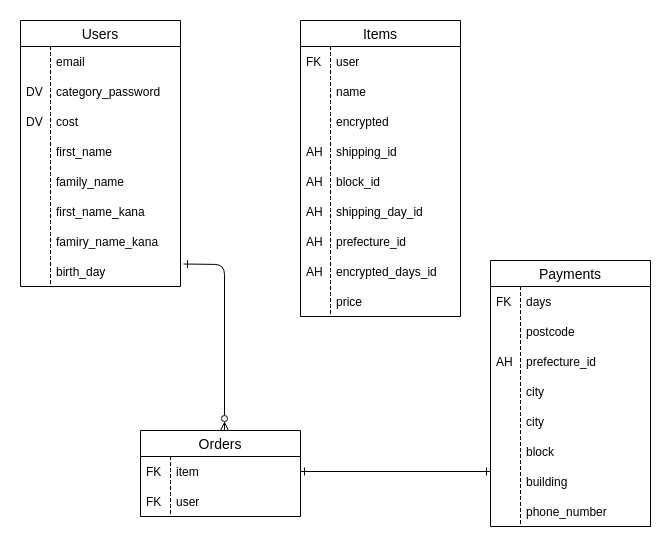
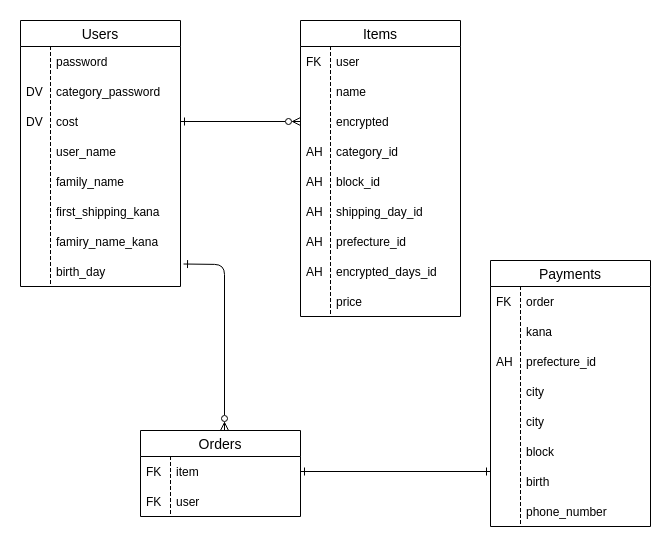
node "email": label "email" -> "password"
edge "cost" -- "encrypted": added
node "first_name": label "first_name" -> "user_name"
node "shipping_id": label "shipping_id" -> "category_id"
node "first_name_kana": label "first_name_kana" -> "first_shipping_kana"
node "days": label "days" -> "order"
node "postcode": label "postcode" -> "kana"
node "building": label "building" -> "birth"
